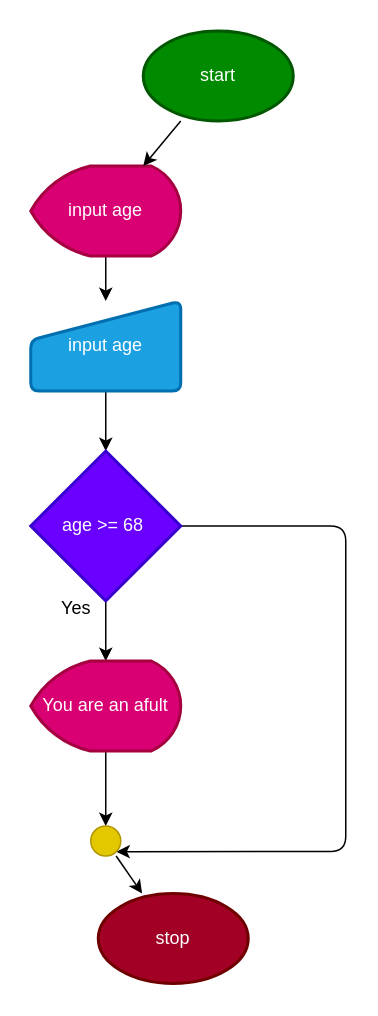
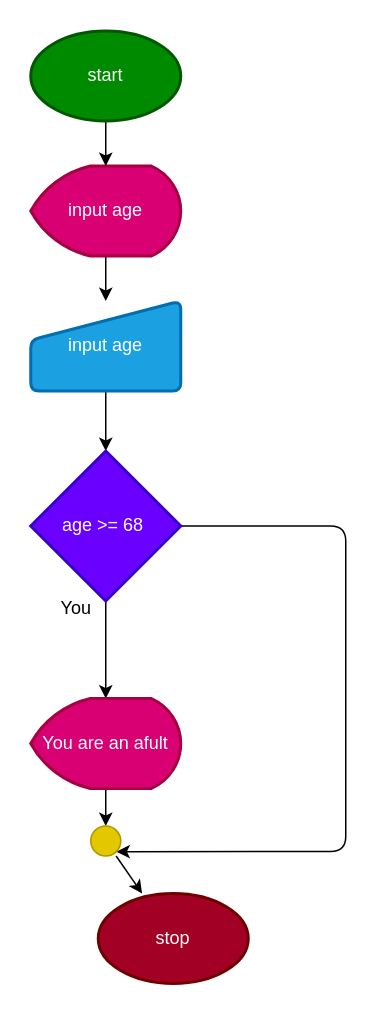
node "start": moved (218, 76) -> (106, 76)
node "Yes": label "Yes" -> "You"
node "You are an afult": moved (106, 706) -> (106, 743)
